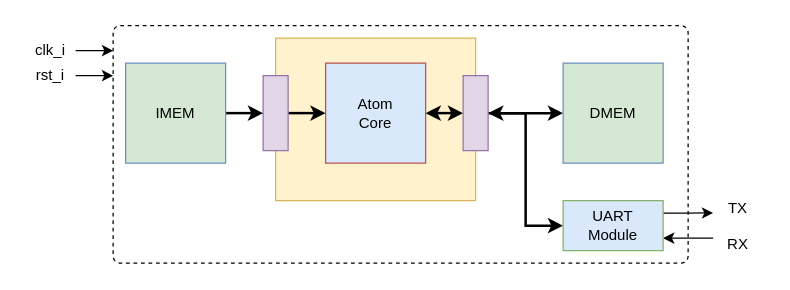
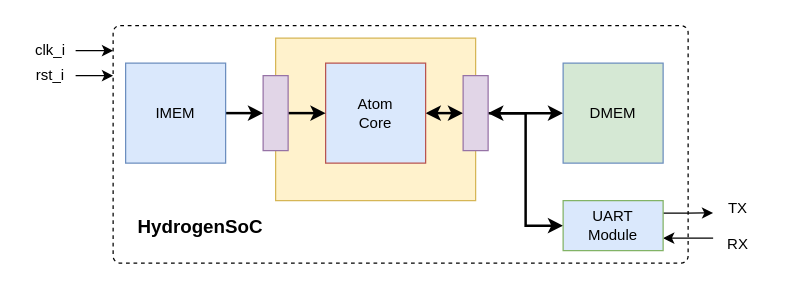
node "IMEM": fillcolor #d5e8d4 -> #dae8fc
node "HydrogenSoC": added
